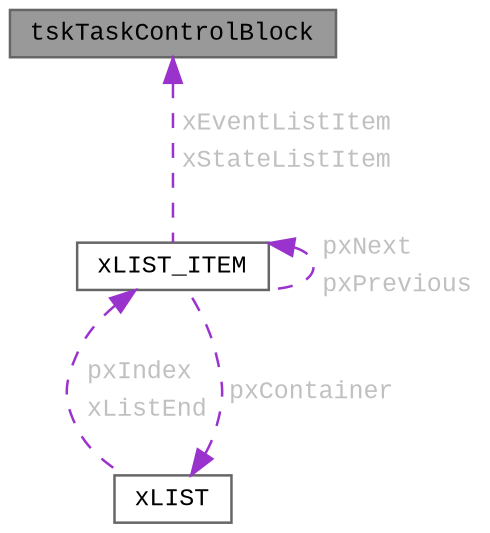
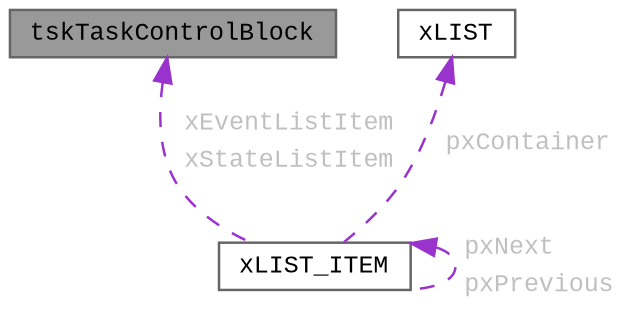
edge "xLIST" -> "xLIST_ITEM": removed, label "pxIndex xListEnd"
